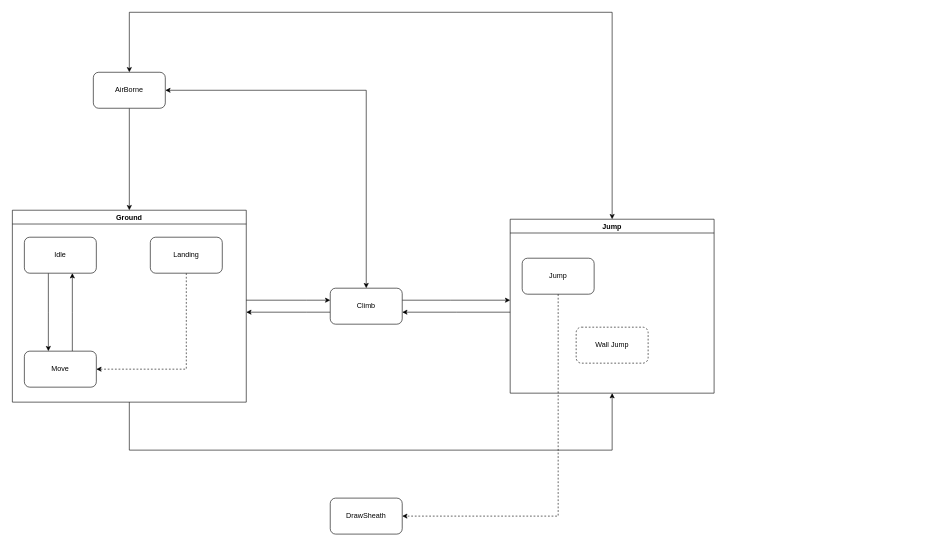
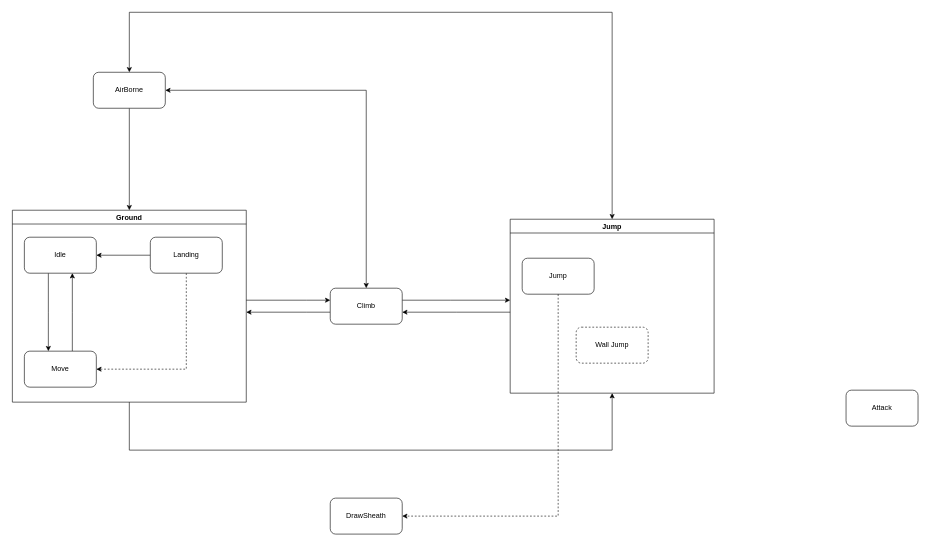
edge "Landing" -> "Idle": added
node "Attack": added
